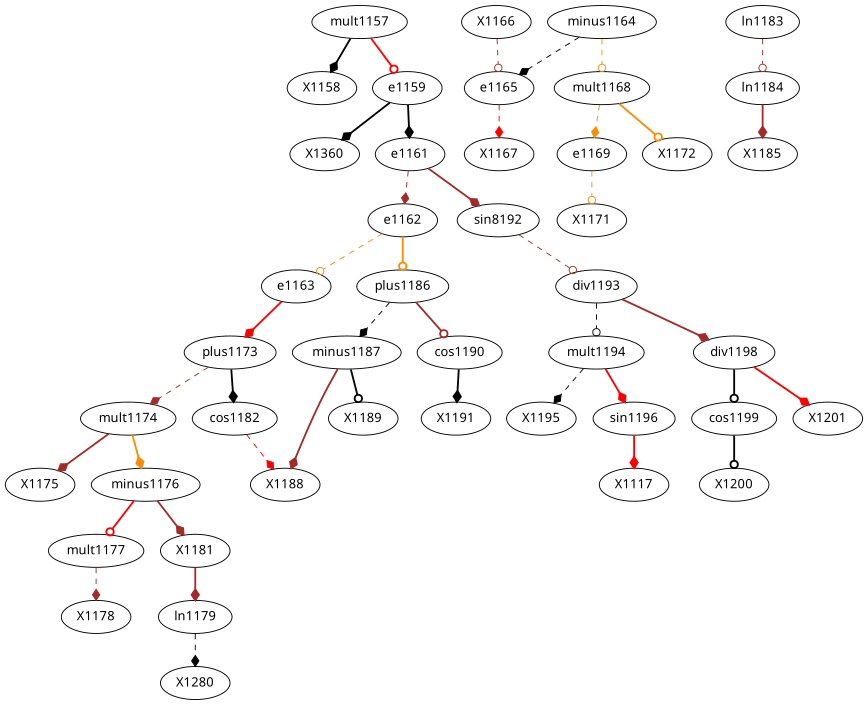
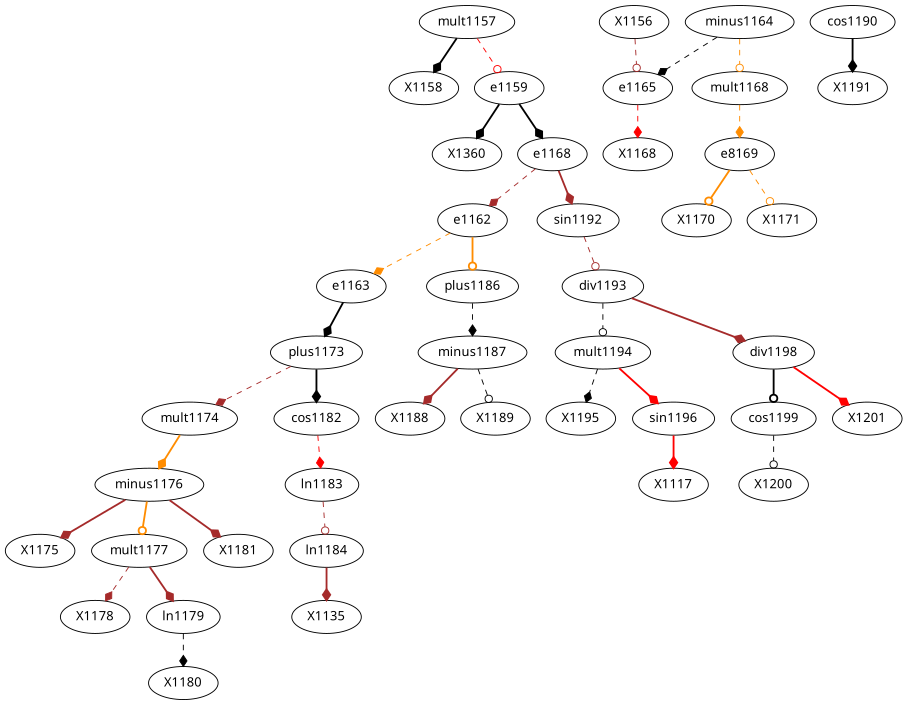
node "X1166": label "X1166" -> "X1156"
edge "mult1157" -> "e1159": style bold -> dashed
node "e1161": label "e1161" -> "e1168"
node "X1167": label "X1167" -> "X1168"
node "e1169": label "e1169" -> "e8169"
node "X1172": removed
node "X1185": label "X1185" -> "X1135"
node "sin8192": label "sin8192" -> "sin1192"
node "X1170": added
edge "e1162" -> "e1163": arrowhead odot -> diamond
edge "e1163" -> "plus1173": color red -> black
edge "plus1186" -> "cos1190": removed
edge "minus1187" -> "X1189": style bold -> dashed
edge "cos1182" -> "X1188": now "cos1182" -> "ln1183"
edge "cos1199" -> "X1200": style bold -> dashed
edge "mult1174" -> "X1175": now "minus1176" -> "X1175"
edge "minus1176" -> "mult1177": color red -> darkorange
edge "X1181" -> "ln1179": now "mult1177" -> "ln1179"
node "X1280": label "X1280" -> "X1180"
